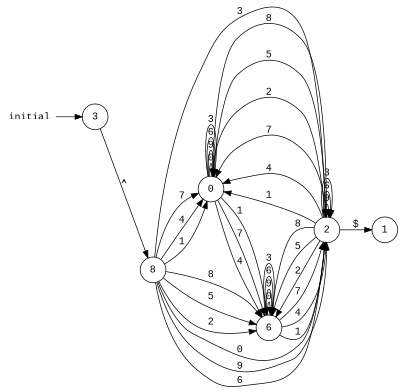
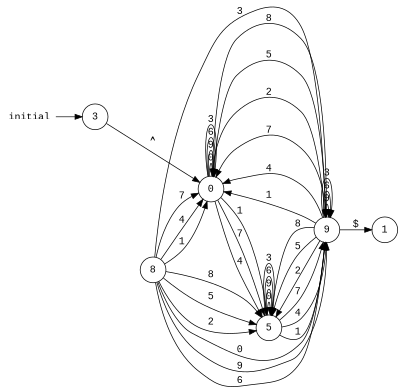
edge "3" -> "8": now "3" -> "0"
node "2": label "2" -> "9"
node "6": label "6" -> "5"
